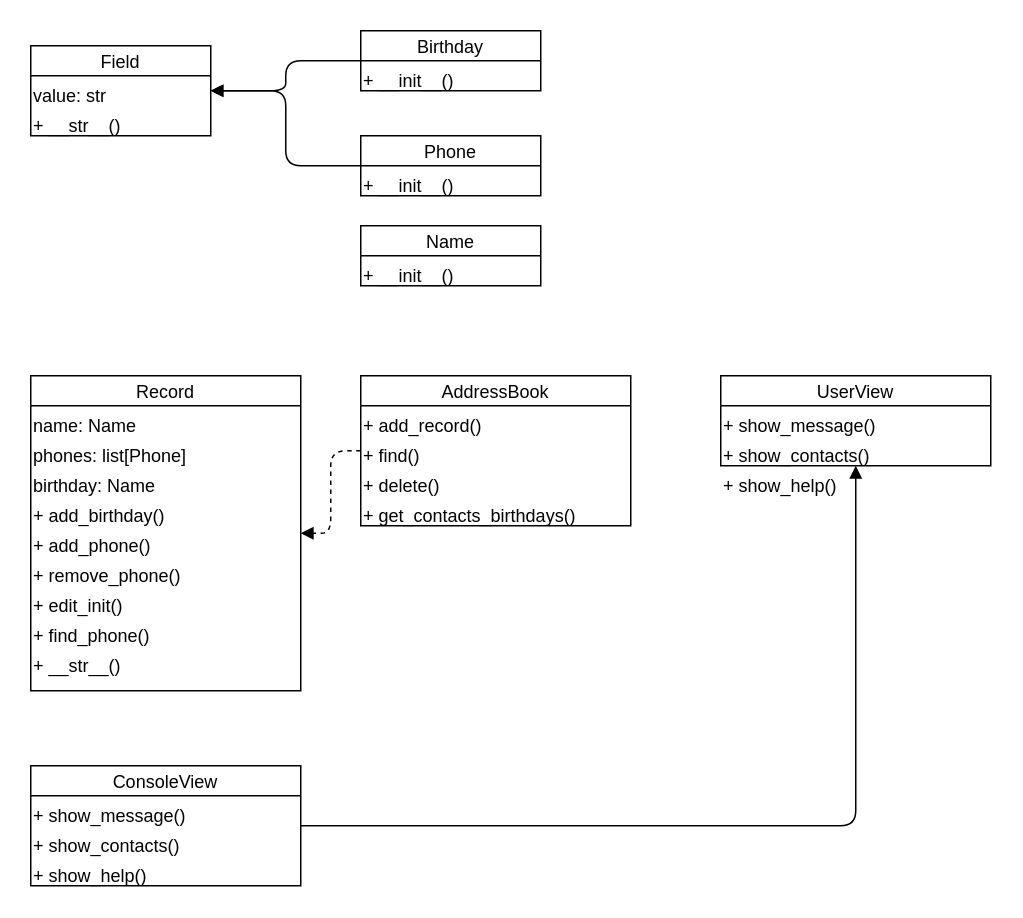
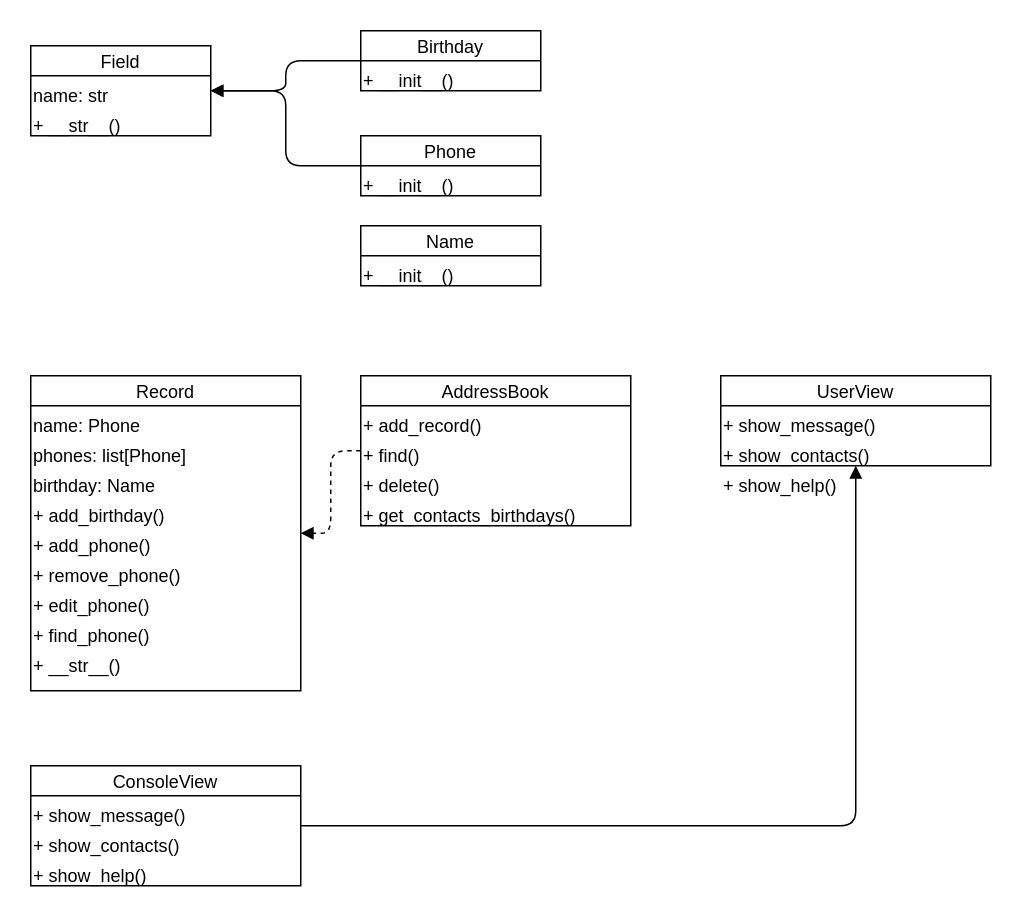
node "value: str": label "value: str" -> "name: str"
node "name: Name": label "name: Name" -> "name: Phone"
node "+ edit_init()": label "+ edit_init()" -> "+ edit_phone()"
